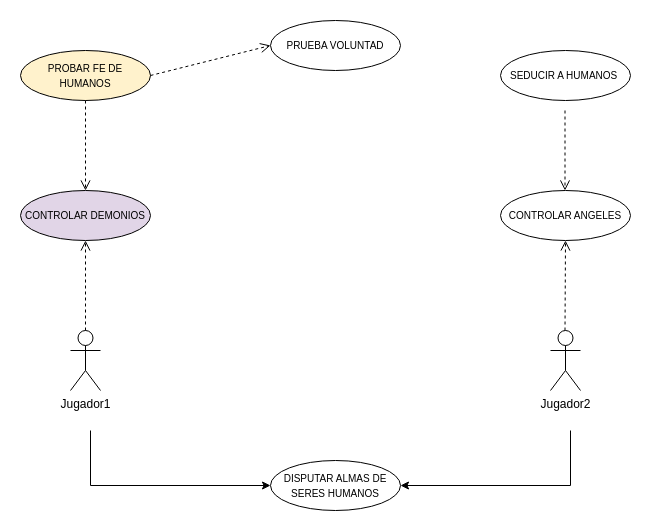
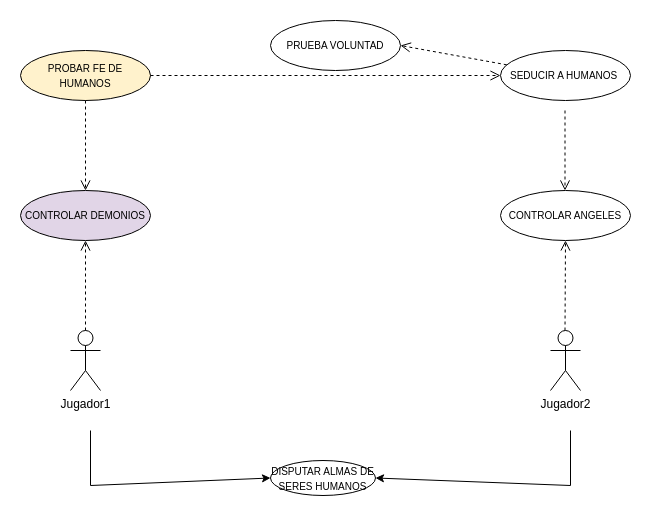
edge "SEDUCIR A HUMANOS" -> "PRUEBA VOLUNTAD": added
edge "PROBAR FE DE HUMANOS" -> "PRUEBA VOLUNTAD": now "PROBAR FE DE HUMANOS" -> "SEDUCIR A HUMANOS"
node "DISPUTAR ALMAS DE SERES HUMANOS": size 130x50 -> 105x35
